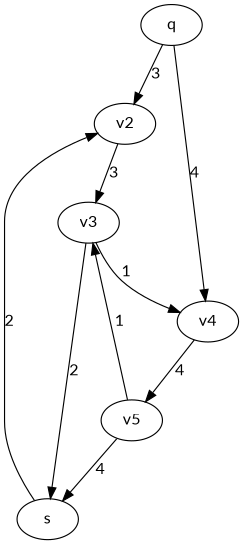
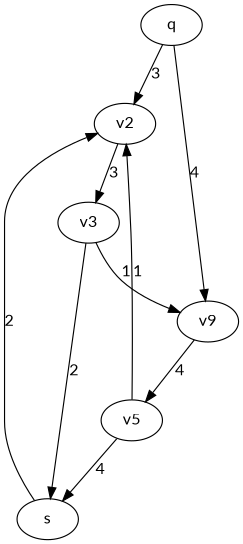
node "v4": label "v4" -> "v9"
edge "v5" -> "v3": now "v5" -> "v2"
